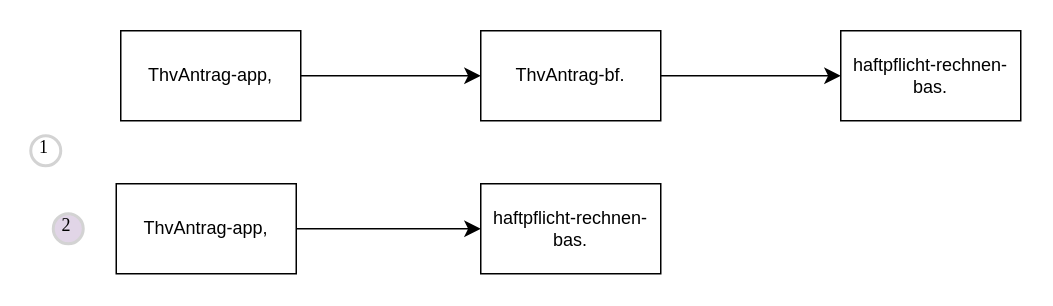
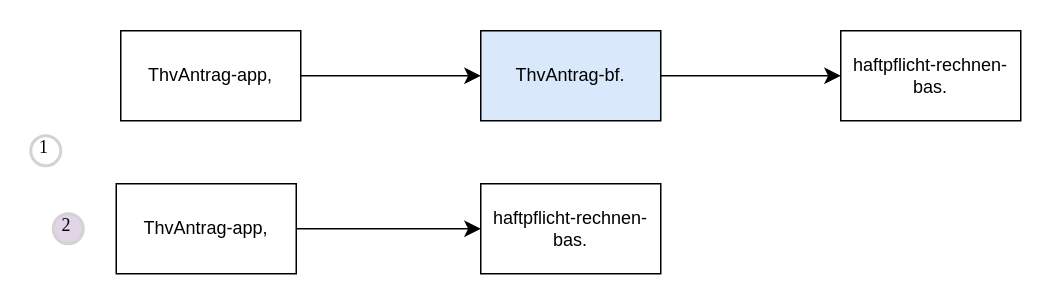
node "ThvAntrag-bf.": fillcolor #ffffff -> #dae8fc
